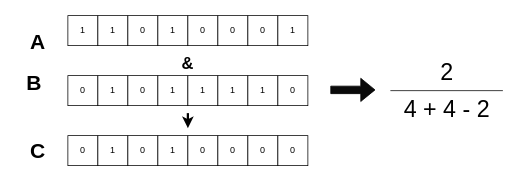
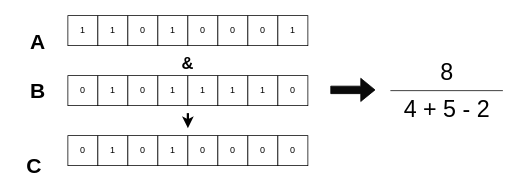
node "2": label "2" -> "8"
node "B": moved (34, 83) -> (38, 90)
node "4 + 4 - 2": label "4 + 4 - 2" -> "4 + 5 - 2"
node "C": moved (38, 150) -> (34, 165)
